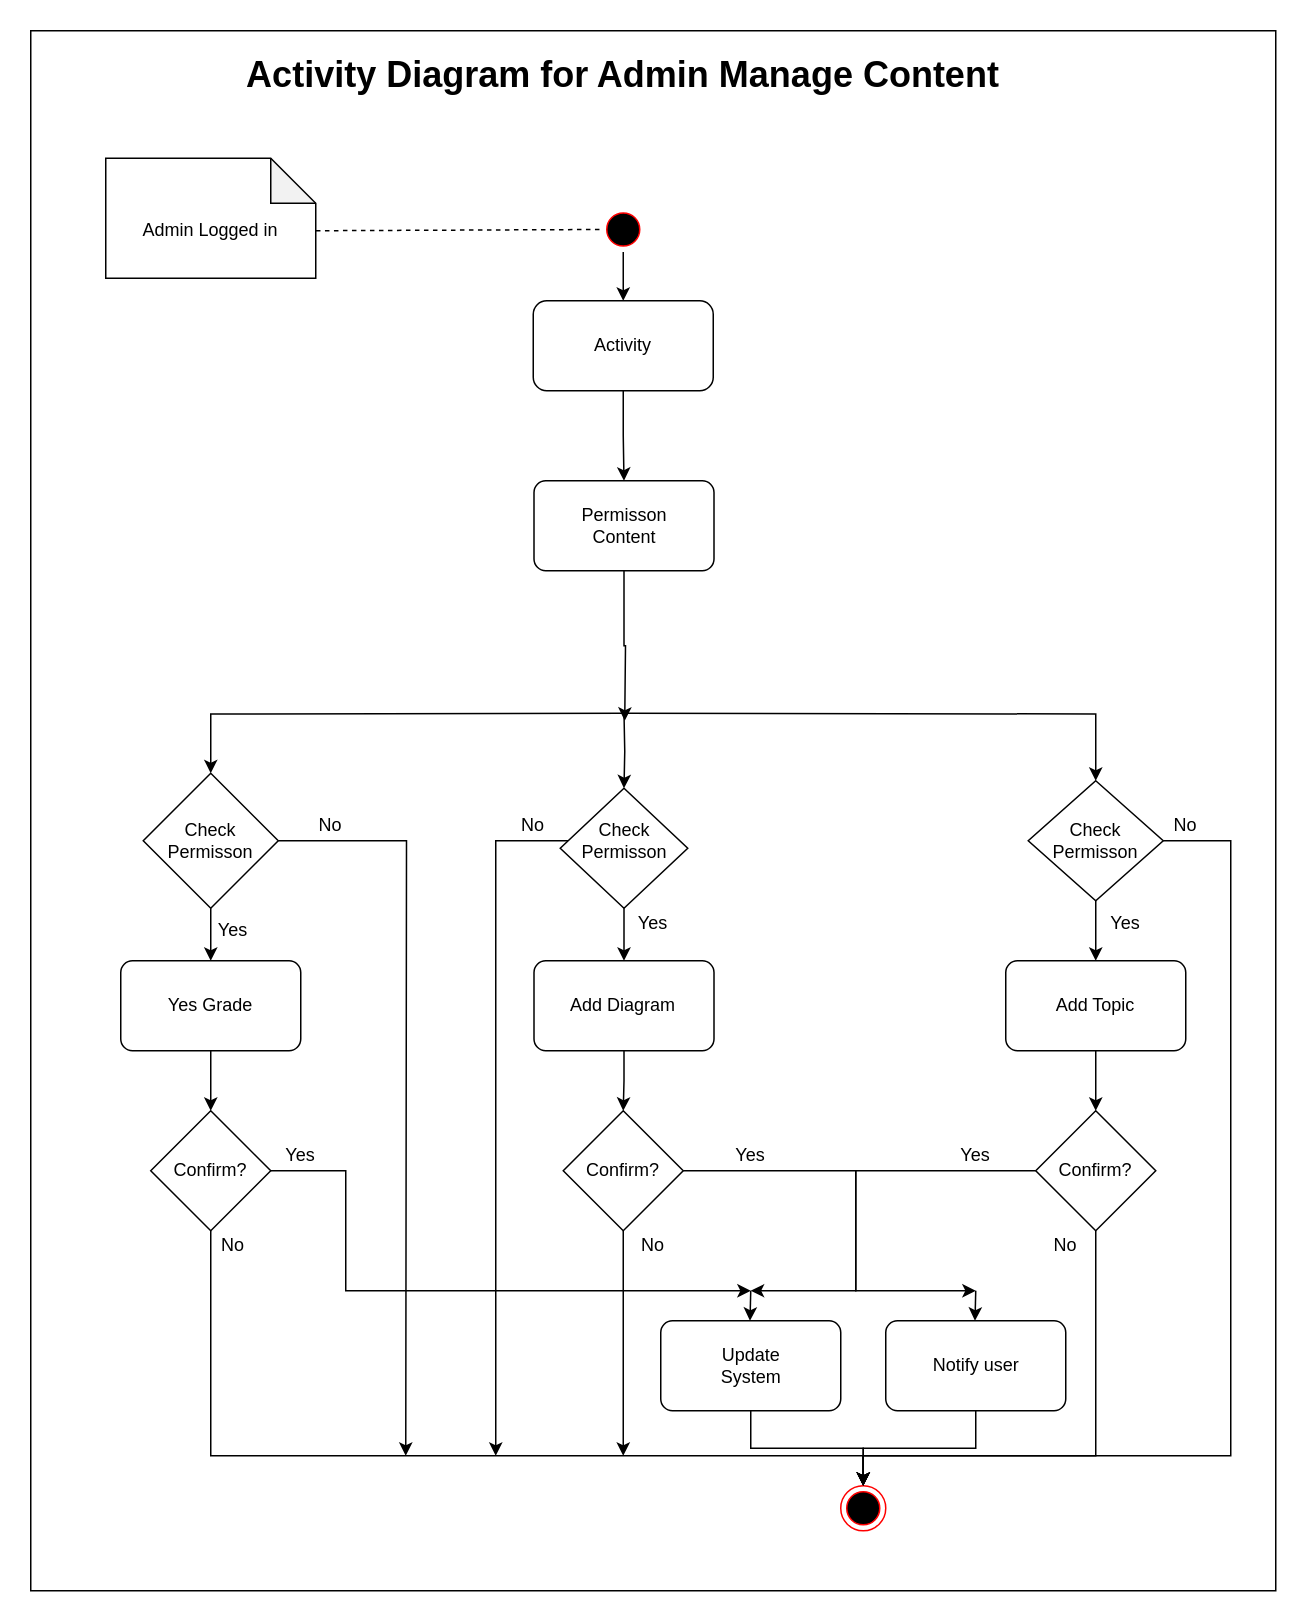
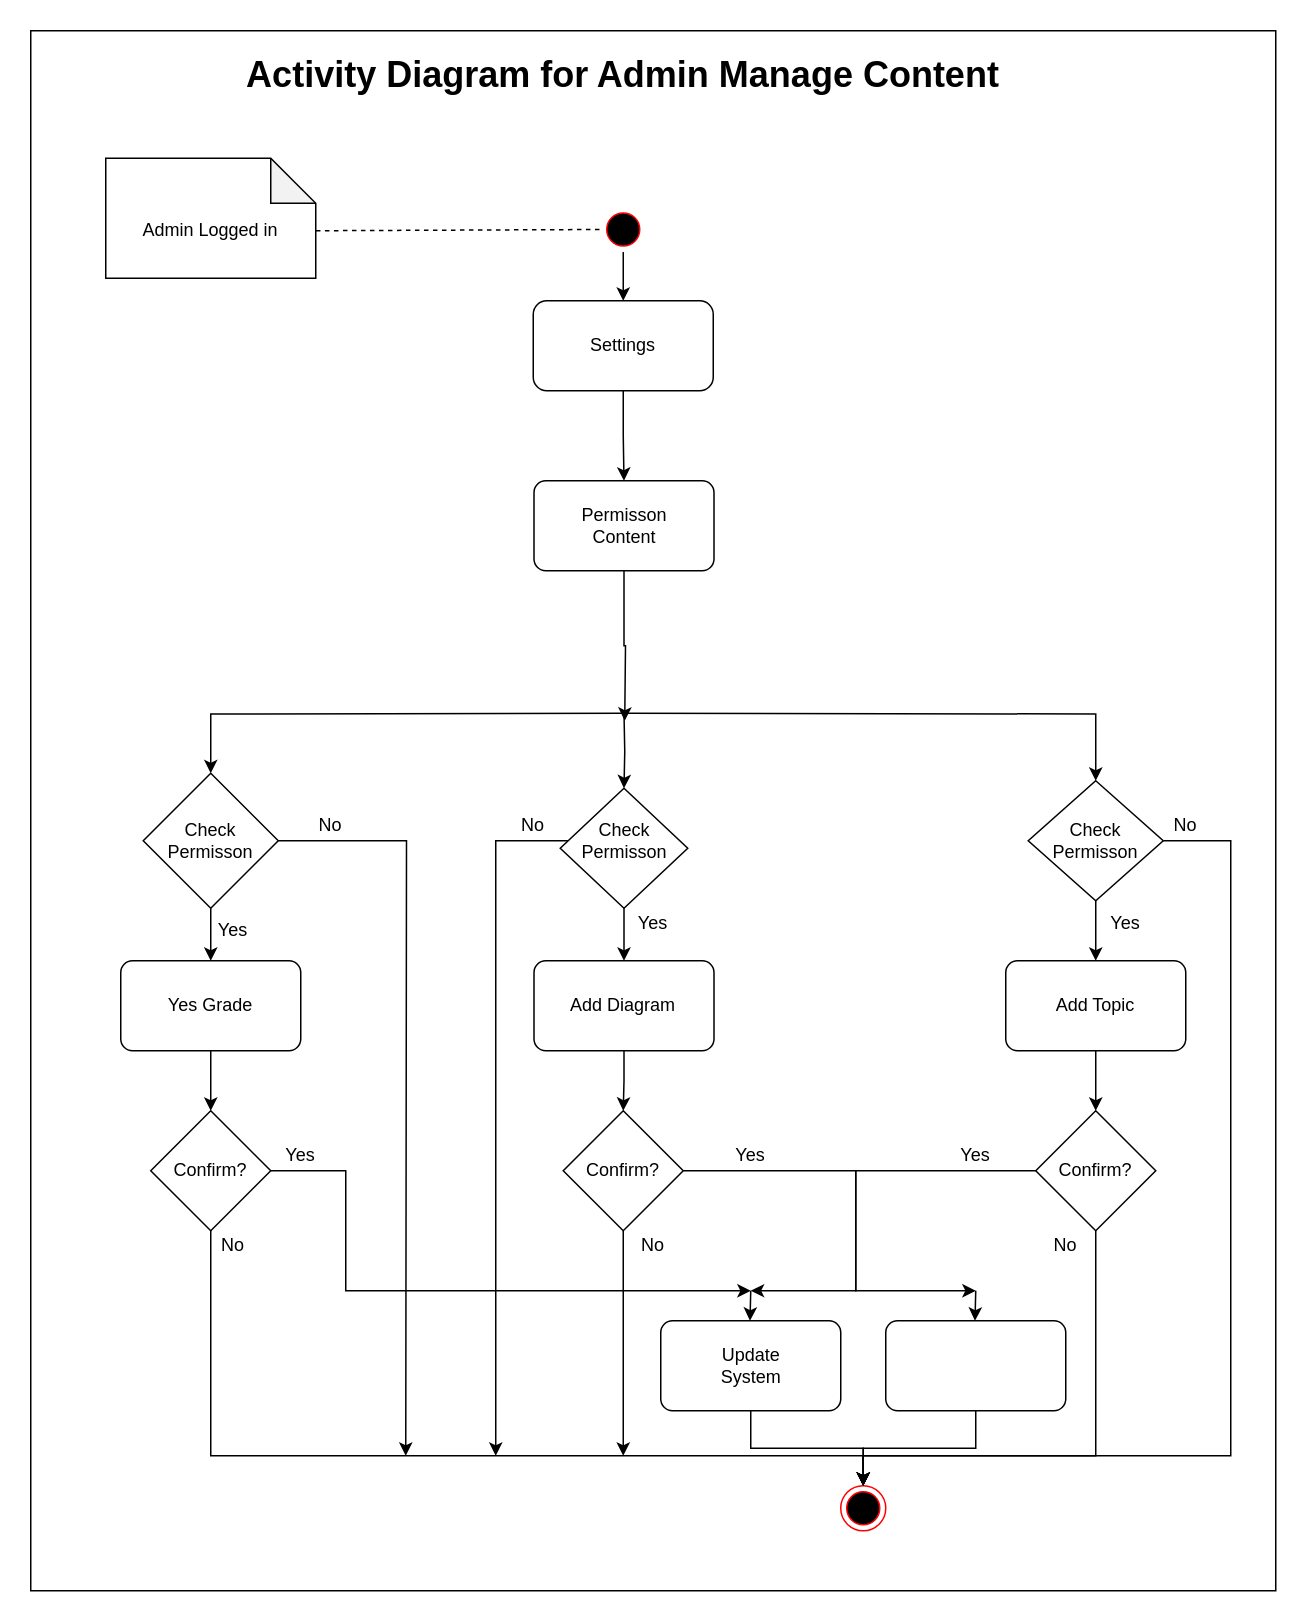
node "Activity": label "Activity" -> "Settings"
node "Notify user": removed
